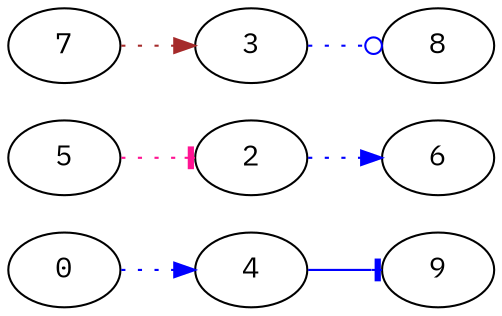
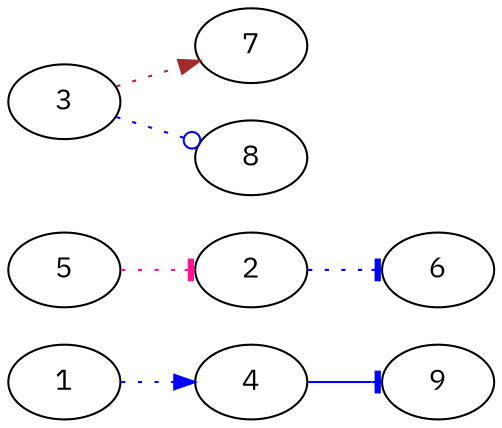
edge "7" -> "3": reversed
edge "2" -> "6": arrowhead normal -> tee
node "0": label "0" -> "1"
